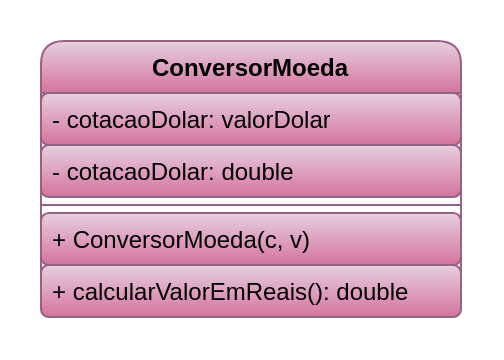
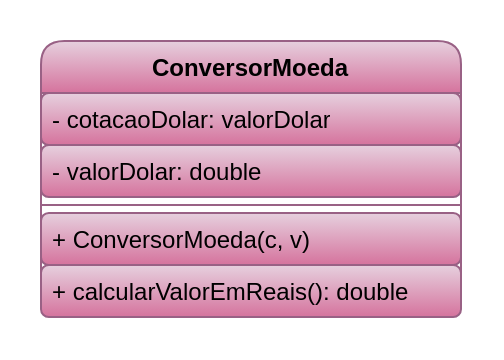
node "- cotacaoDolar: double": label "- cotacaoDolar: double" -> "- valorDolar: double"
